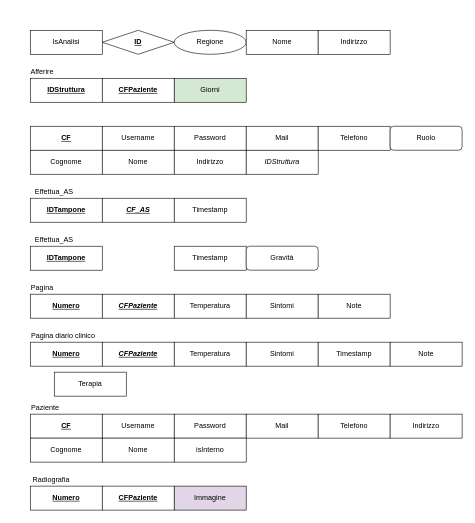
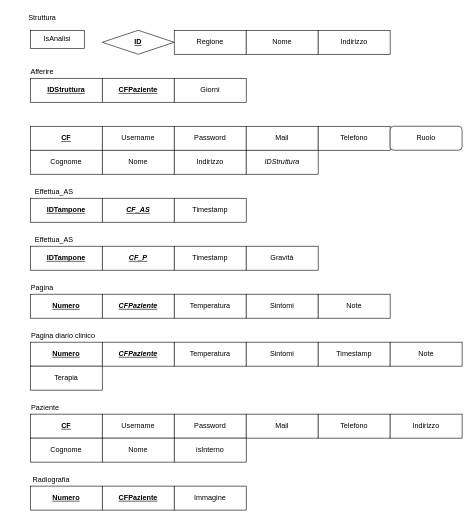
node "Struttura": added
node "IsAnalisi": size 72x24 -> 54x18
node "Regione": shape ellipse -> rectangle
node "Giorni": fillcolor #d5e8d4 -> #ffffff
node "CF_P": added
node "Gravità": shape rounded rectangle -> rectangle
node "Terapia": moved (90, 384) -> (66, 378)
node "Immagine": fillcolor #e1d5e7 -> #ffffff
